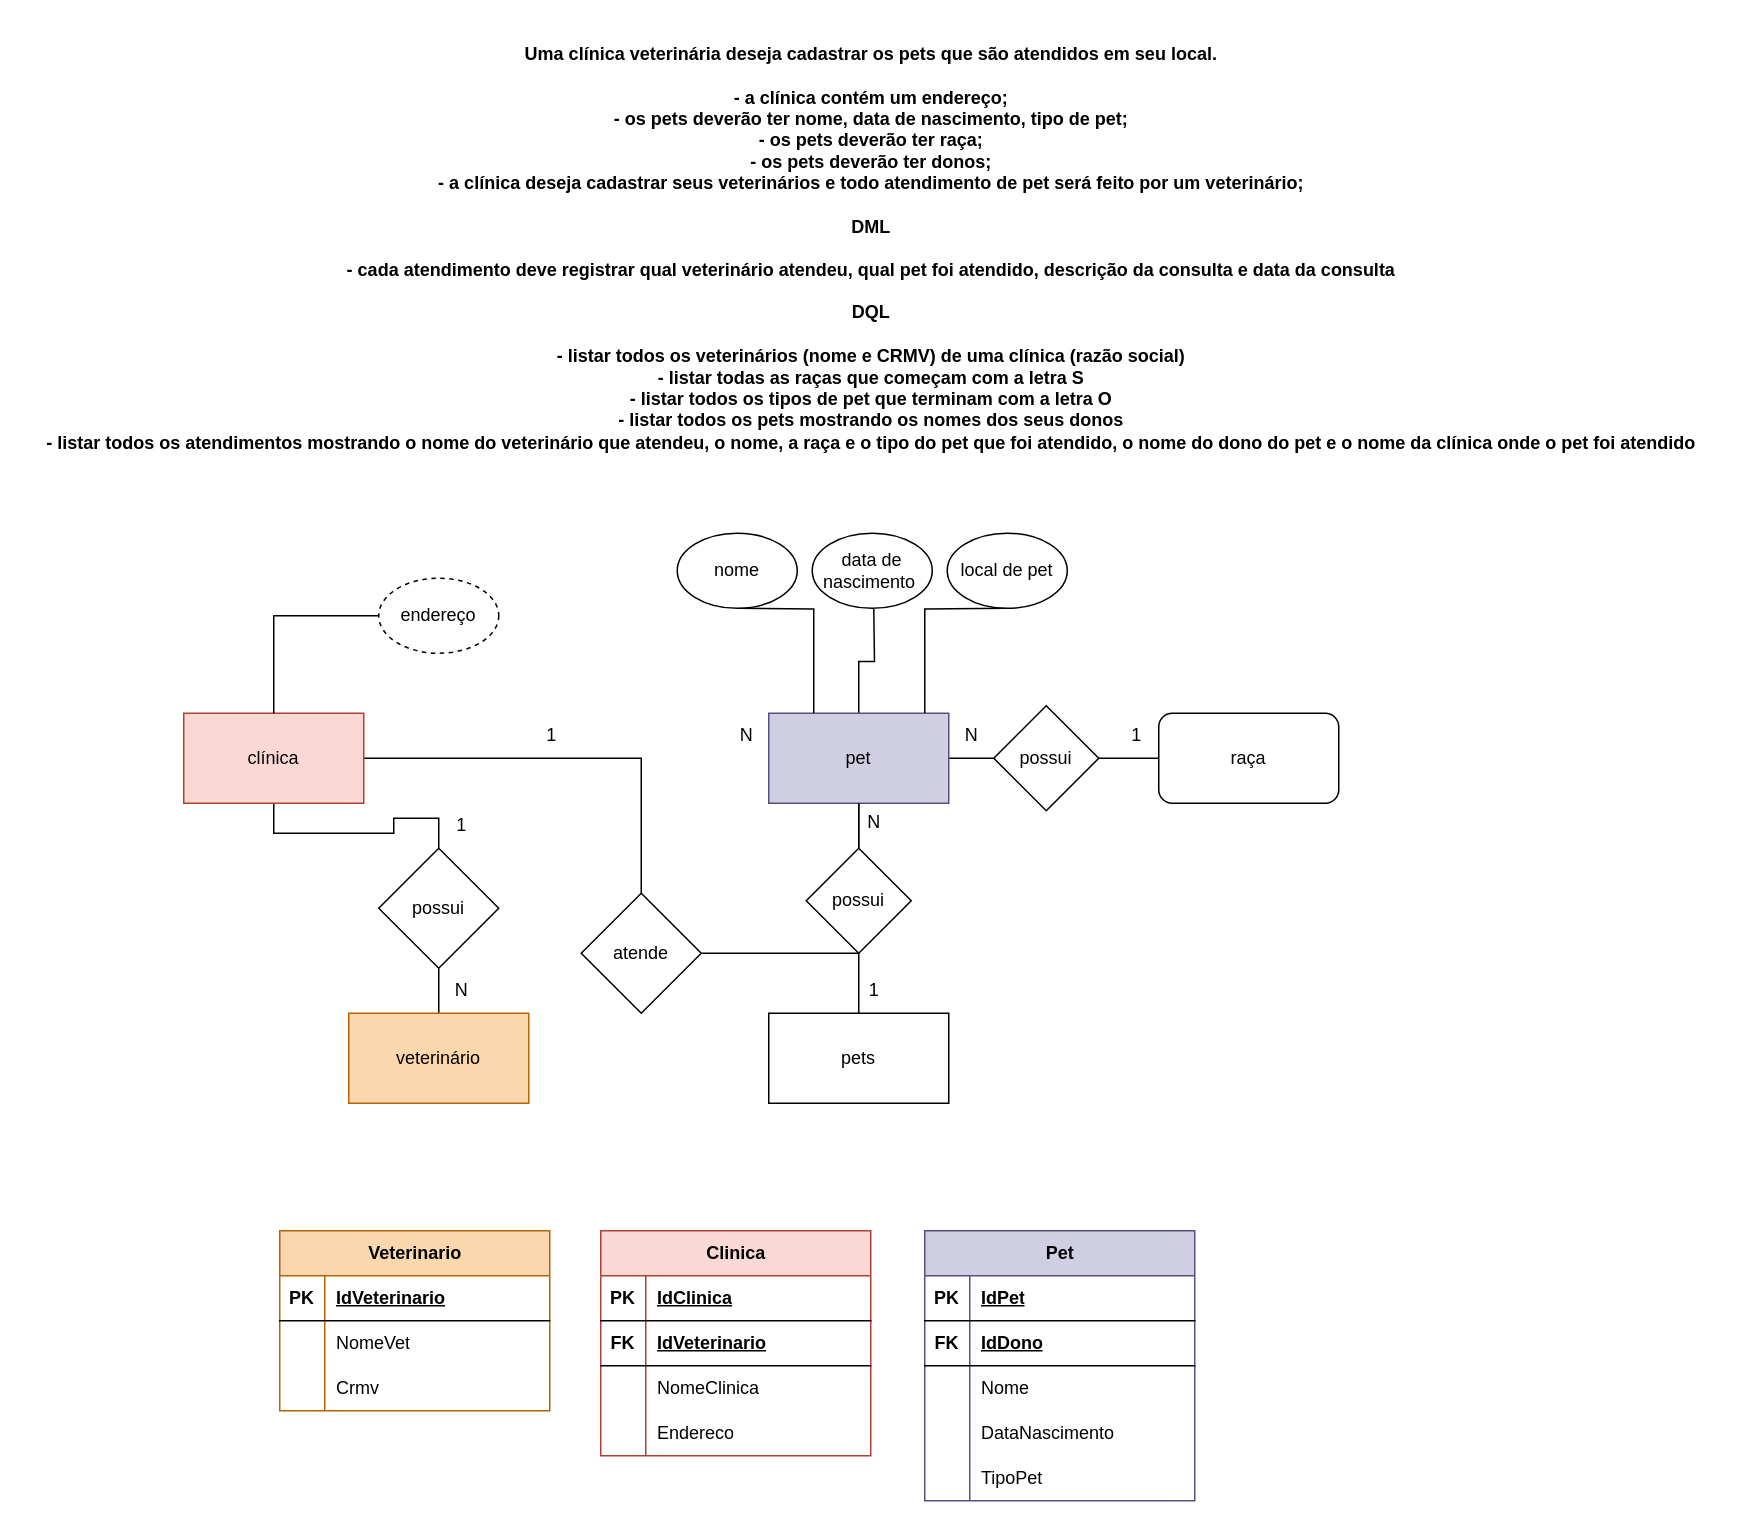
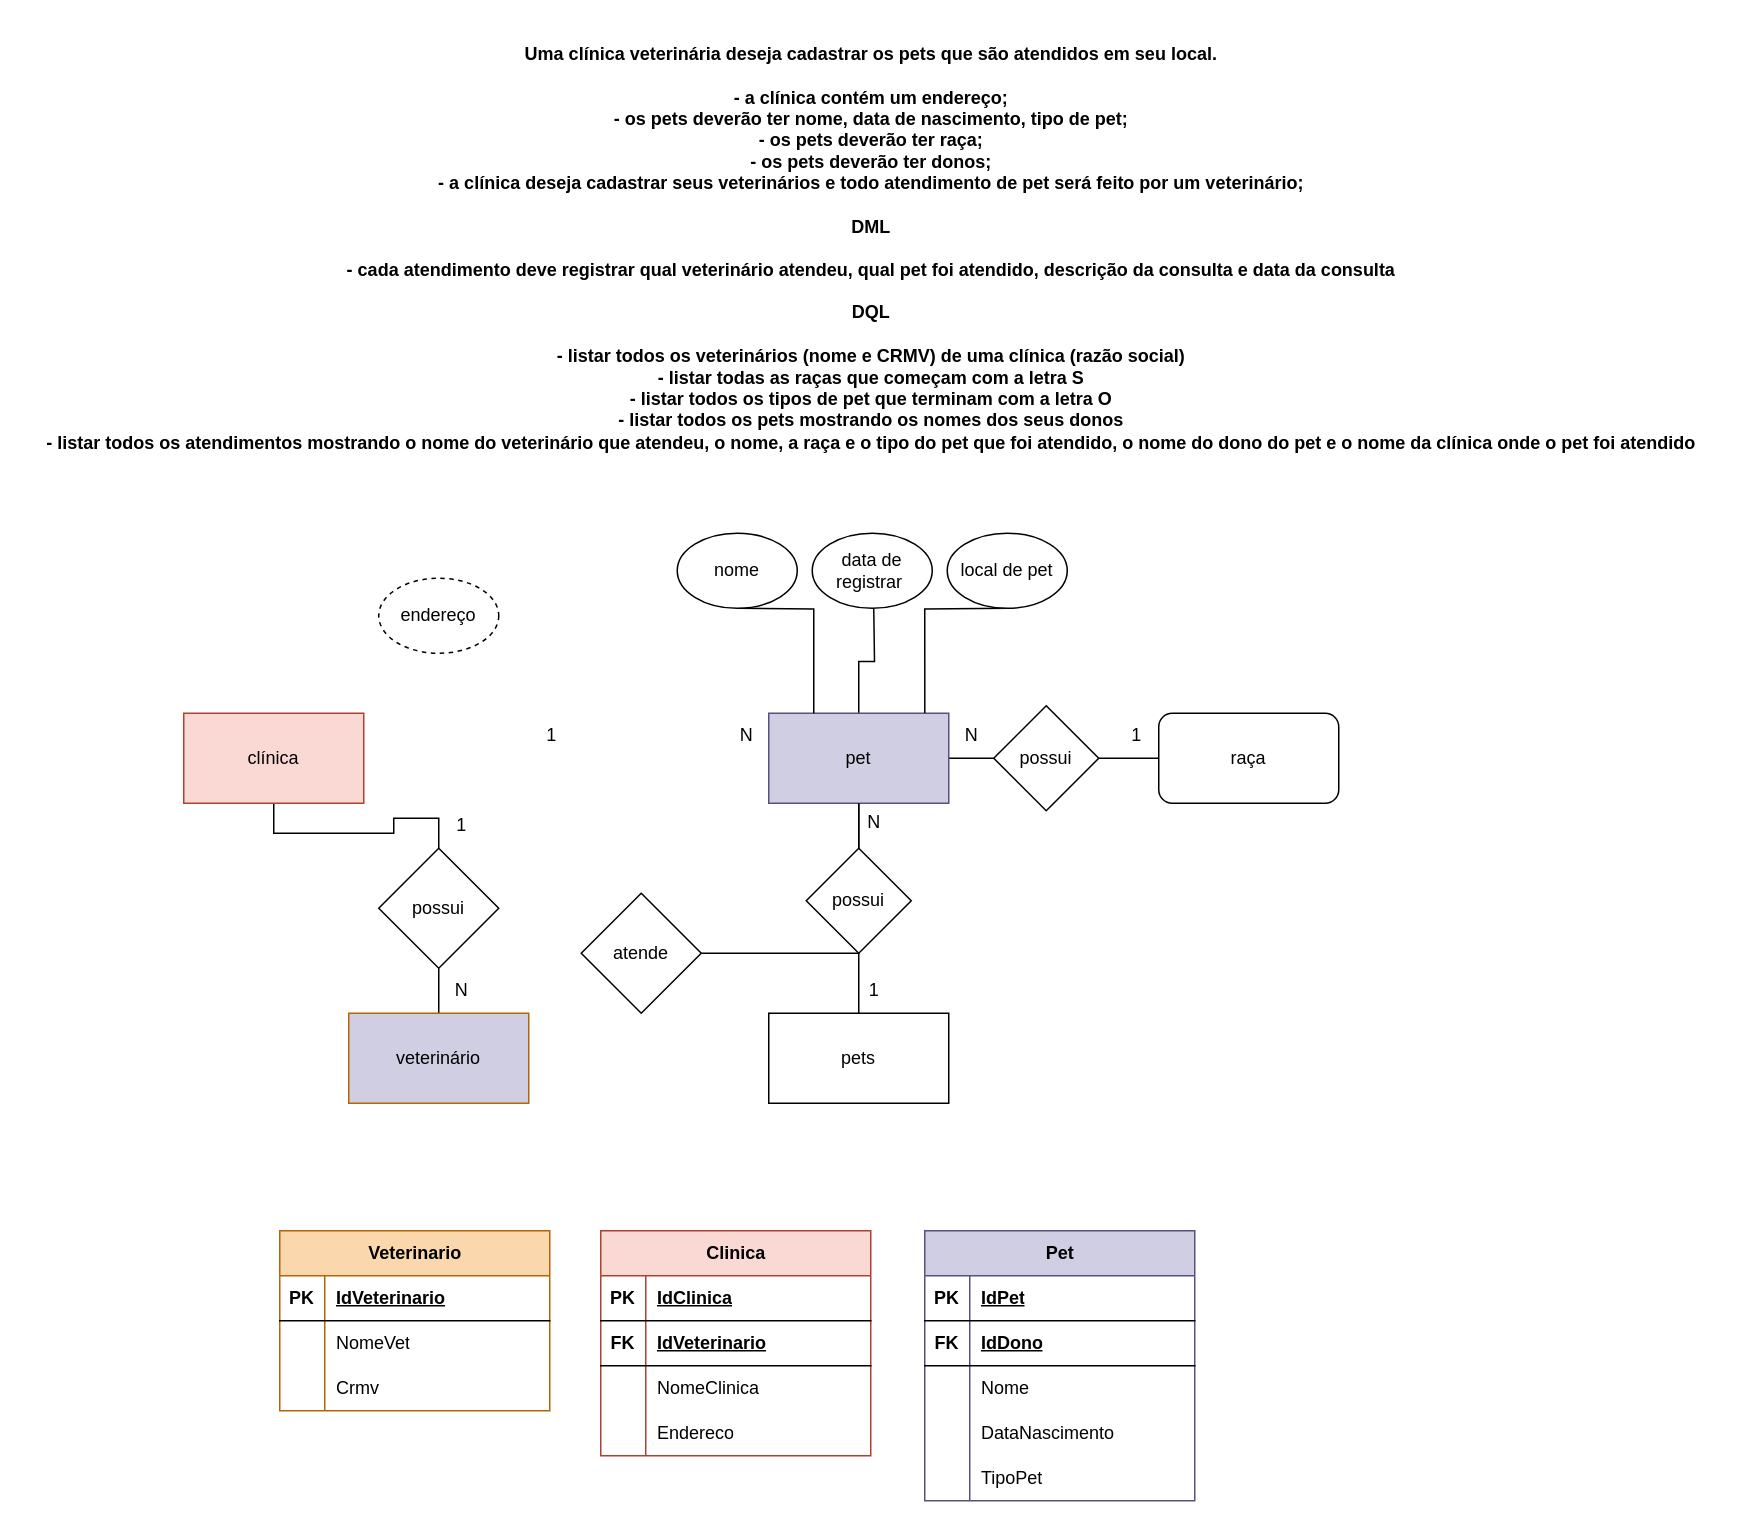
node "data de nascimento": label "data de nascimento" -> "data de registrar"
edge "endereço" -- "clínica": removed
edge "clínica" -- "atende": removed
node "veterinário": fillcolor #fad7ac -> #d0cee2
